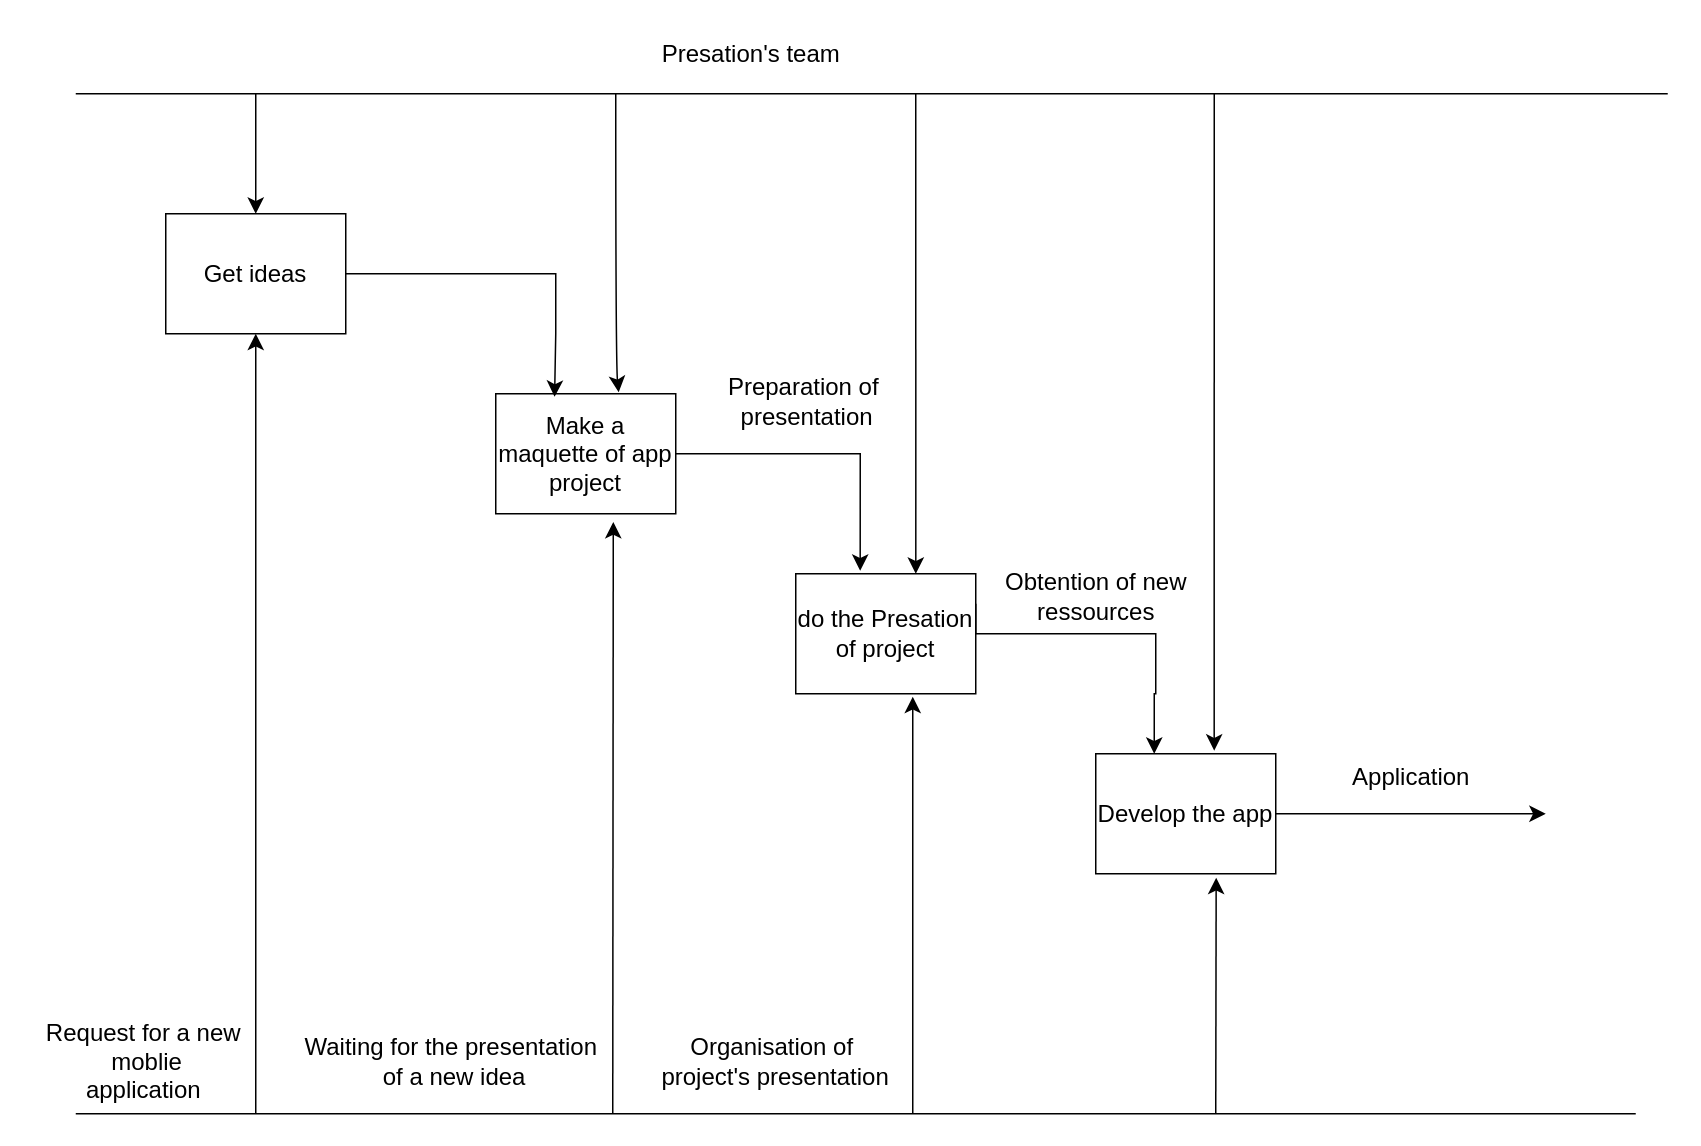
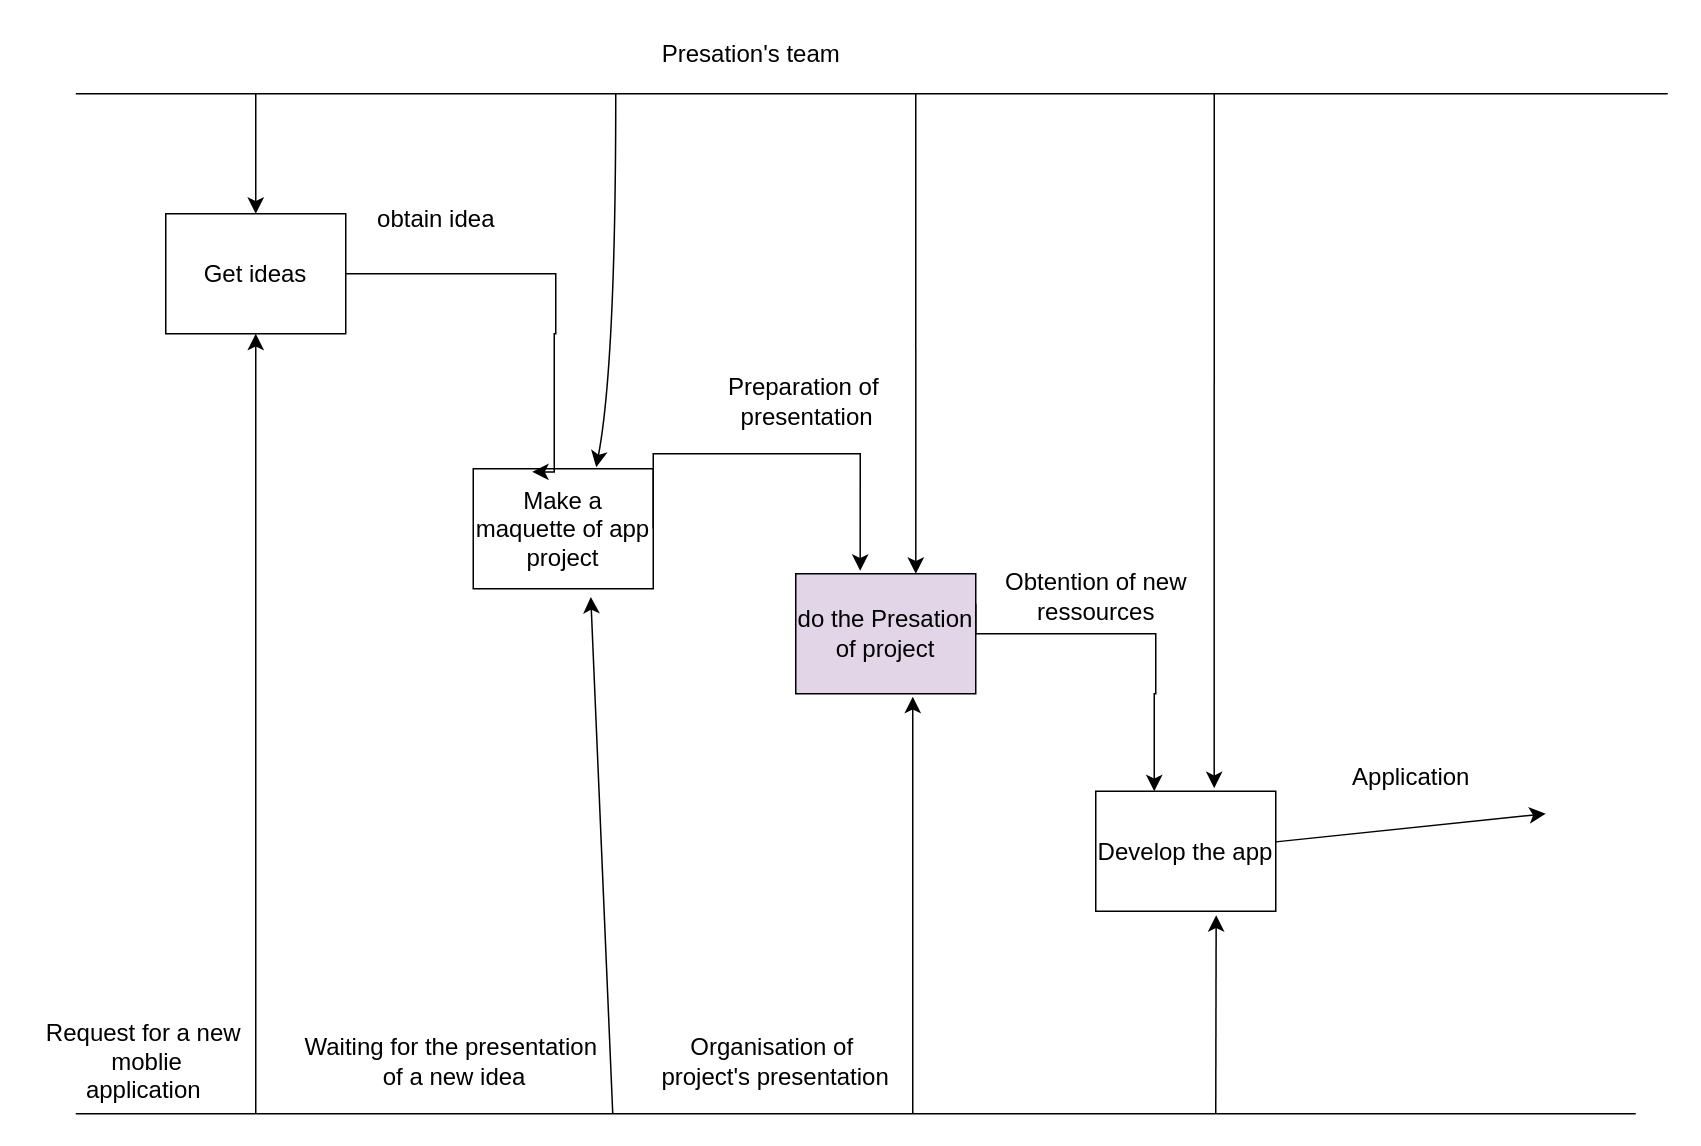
node "obtain idea": added
node "Make a maquette of app project": moved (586, 454) -> (563, 529)
node "do the Presation of project": fillcolor #ffffff -> #e1d5e7
node "Develop the app": moved (1186, 814) -> (1186, 851)
